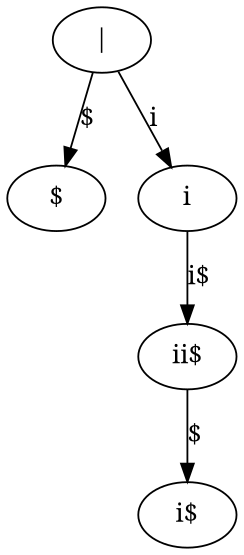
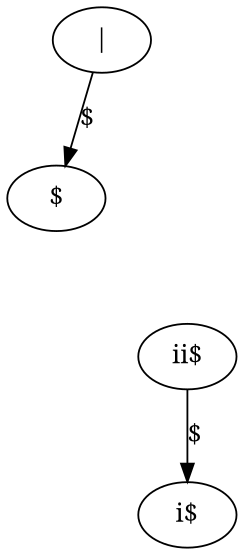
node "i": removed
